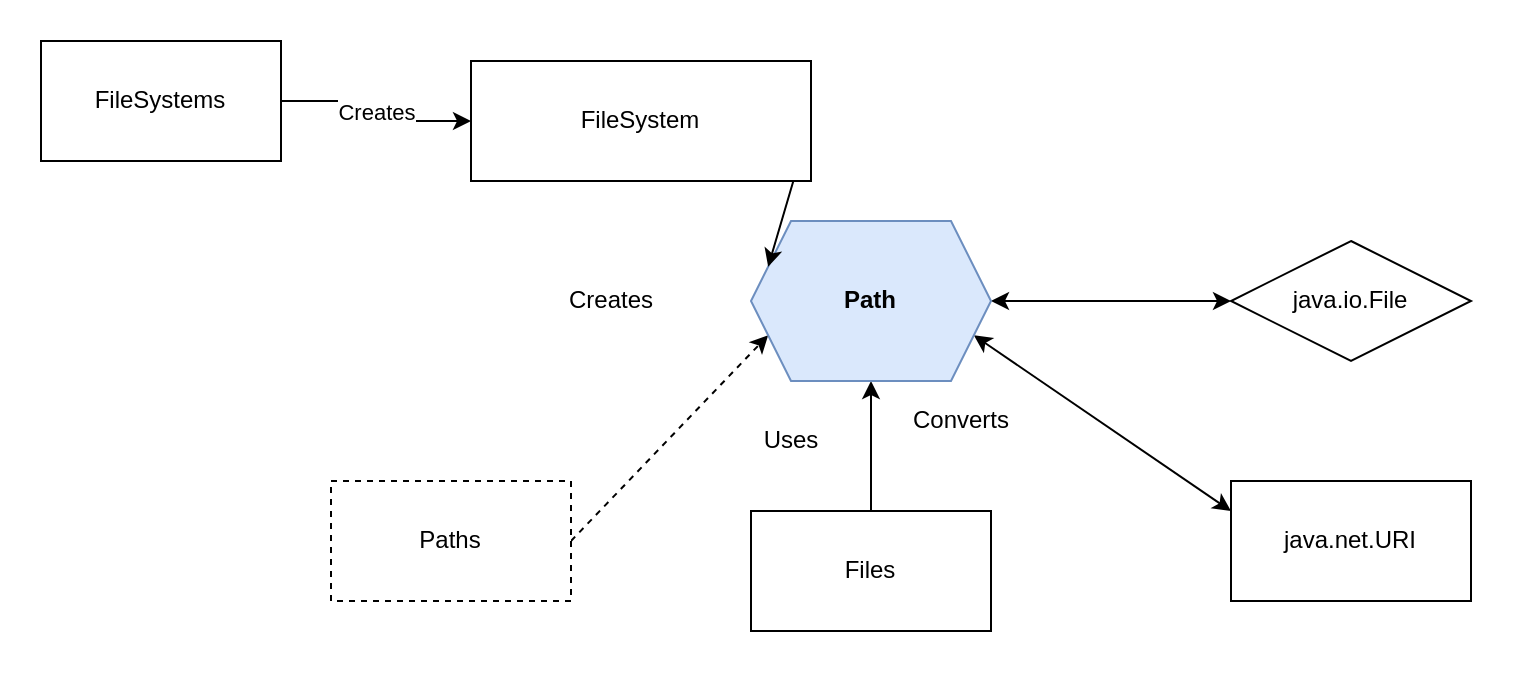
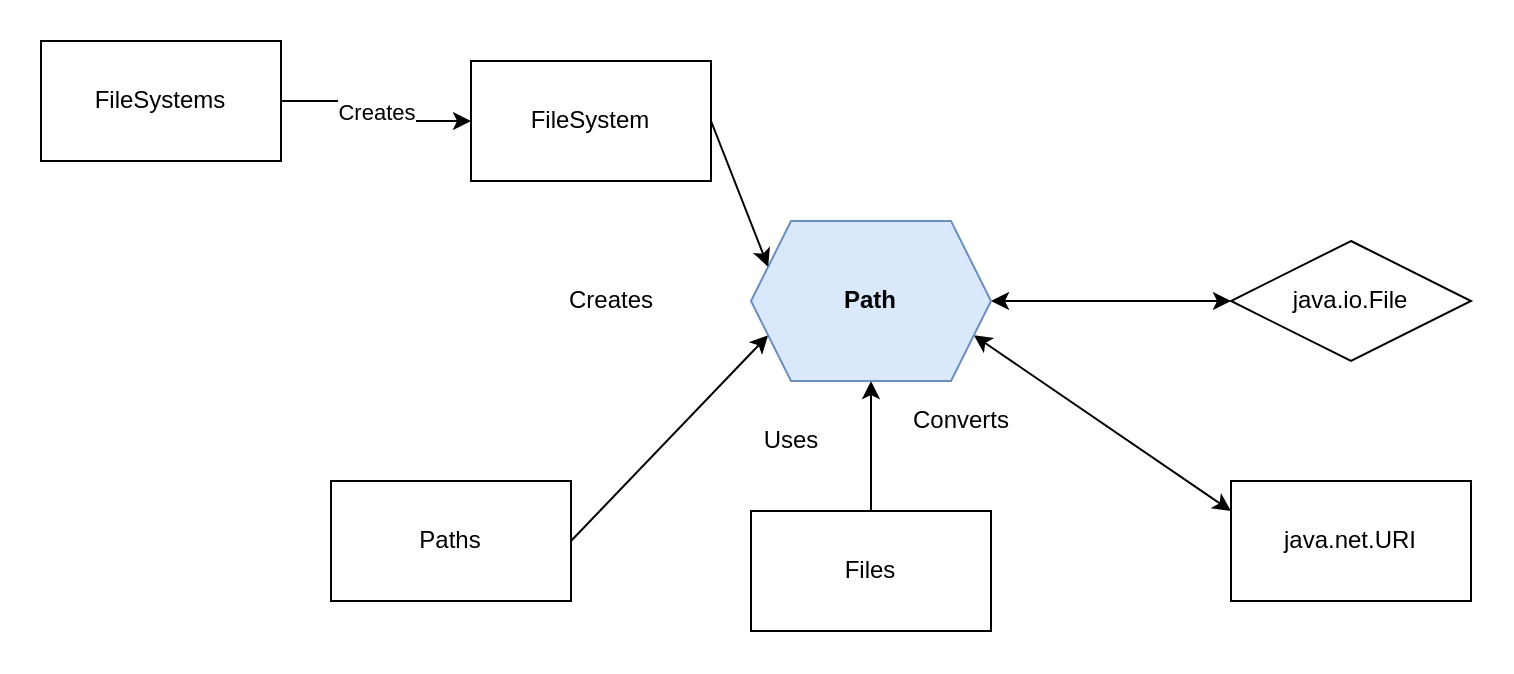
node "FileSystem": size 340x120 -> 240x120
edge "Paths" -> "Path": style dashed -> solid
node "Paths": style dashed -> solid
